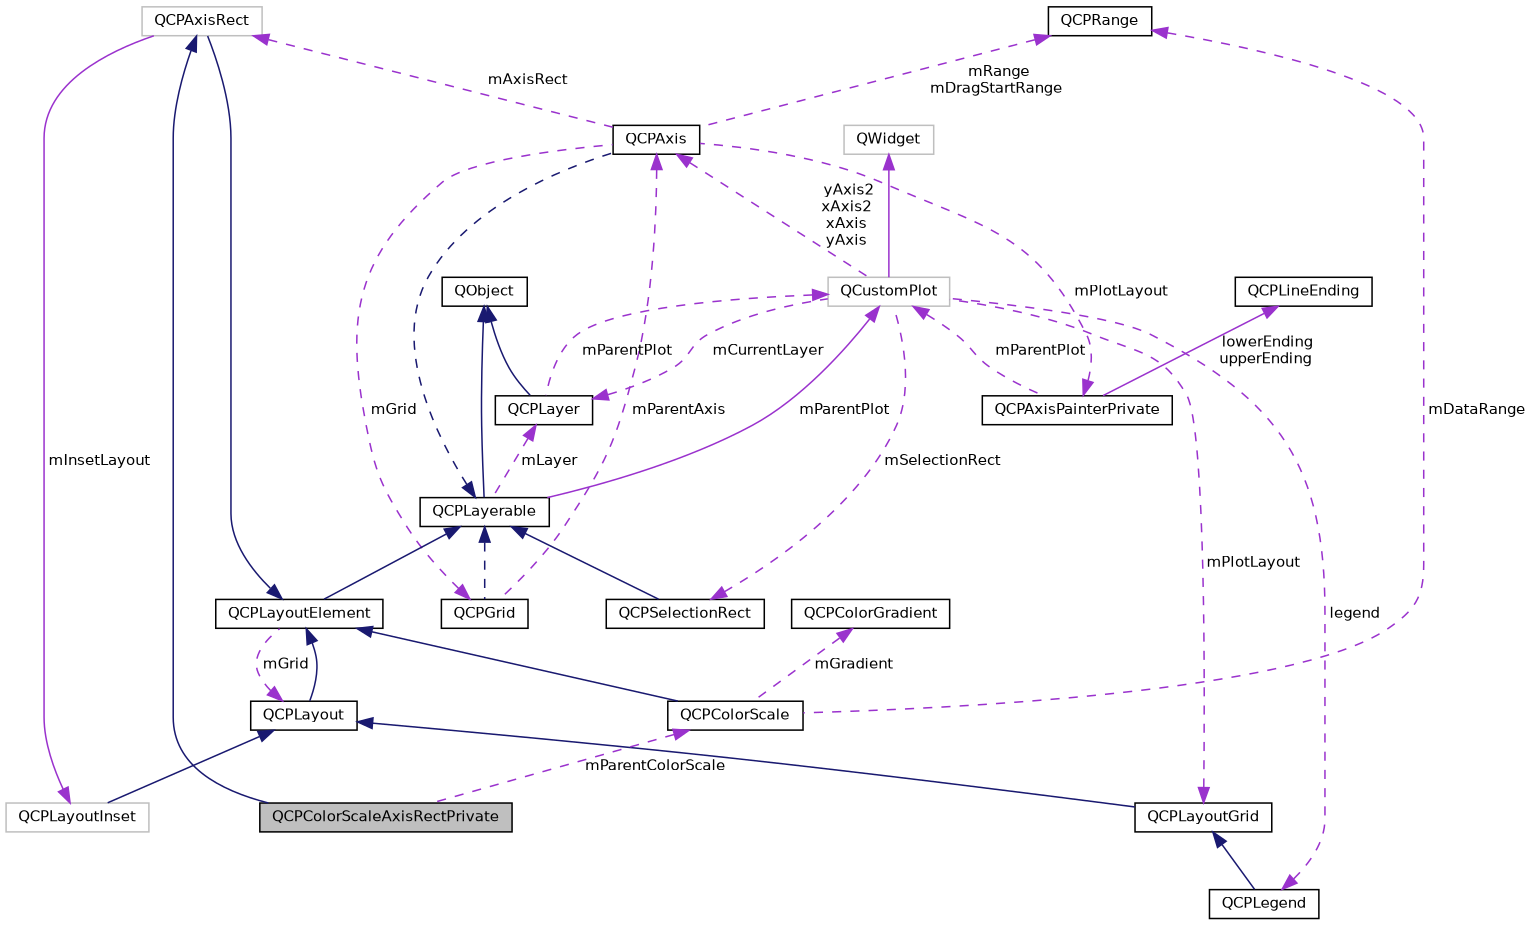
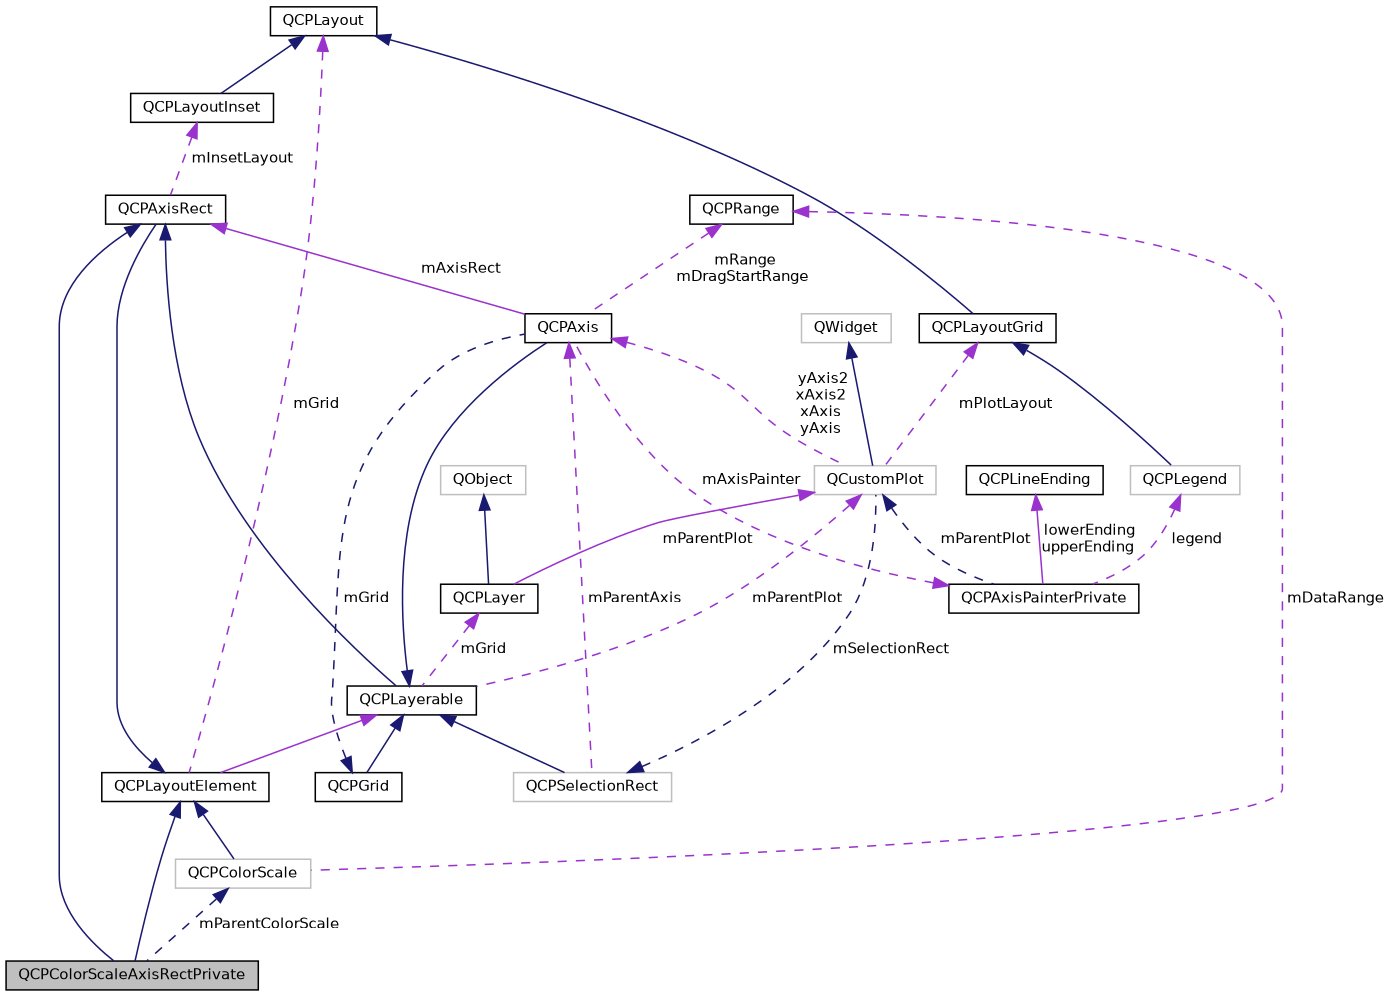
node "QCPAxisRect": color grey75 -> black
edge "QCPAxis" -> "QCPAxisRect": style dashed -> solid
edge "QCustomPlot" -> "QWidget": color darkorchid3 -> midnightblue
edge "QCPAxis" -> "QCPLayerable": style dashed -> solid
node "QObject": color black -> grey75
edge "QCPAxis" -> "QCPAxisPainterPrivate": label " mPlotLayout" -> " mAxisPainter"
edge "QCPAxis" -> "QCPGrid": color darkorchid3 -> midnightblue
edge "QCPLayer" -> "QCustomPlot": style dashed -> solid
edge "QCustomPlot" -> "QCPLayer": removed, label "mCurrentLayer"
edge "QCPAxisPainterPrivate" -> "QCustomPlot": color darkorchid3 -> midnightblue
edge "QCPAxisRect" -> "QCPLayoutInset": style solid -> dashed
edge "QCPGrid" -> "QCPAxis": now "QCPSelectionRect" -> "QCPAxis"
edge "QCPLayerable" -> "QObject": now "QCPLayerable" -> "QCPAxisRect"
edge "QCPLayerable" -> "QCustomPlot": style solid -> dashed
edge "QCPLayerable" -> "QCPLayer": label " mLayer" -> " mGrid"
edge "QCustomPlot" -> "QCPLegend": now "QCPAxisPainterPrivate" -> "QCPLegend"
edge "QCustomPlot" -> "QCPSelectionRect": color darkorchid3 -> midnightblue
edge "QCPLayoutElement" -> "QCPLayerable": color midnightblue -> darkorchid3
edge "QCPGrid" -> "QCPLayerable": style dashed -> solid
node "QCPSelectionRect": color black -> grey75
node "QCPColorGradient": removed
edge "QCPLayout" -> "QCPLayoutElement": now "QCPColorScaleAxisRectPrivate" -> "QCPLayoutElement"
node "QCPColorScale": color black -> grey75
edge "QCPColorScaleAxisRectPrivate" -> "QCPColorScale": color darkorchid3 -> midnightblue
node "QCPLayoutInset": color grey75 -> black
node "QCPLegend": color black -> grey75
